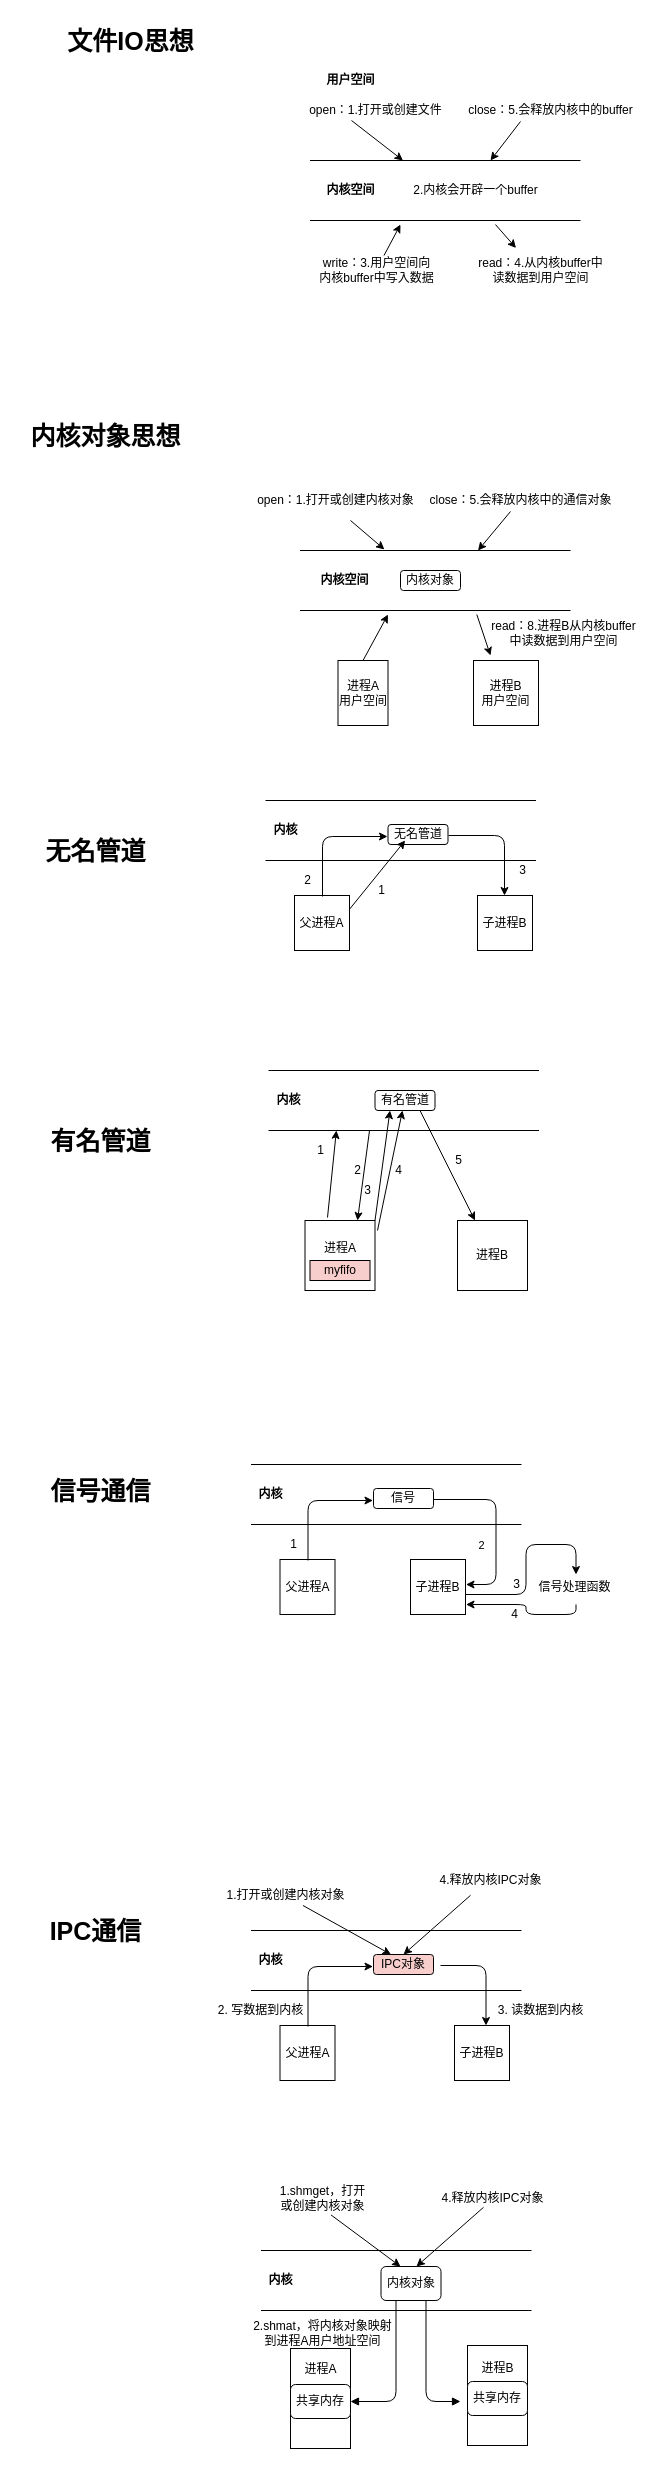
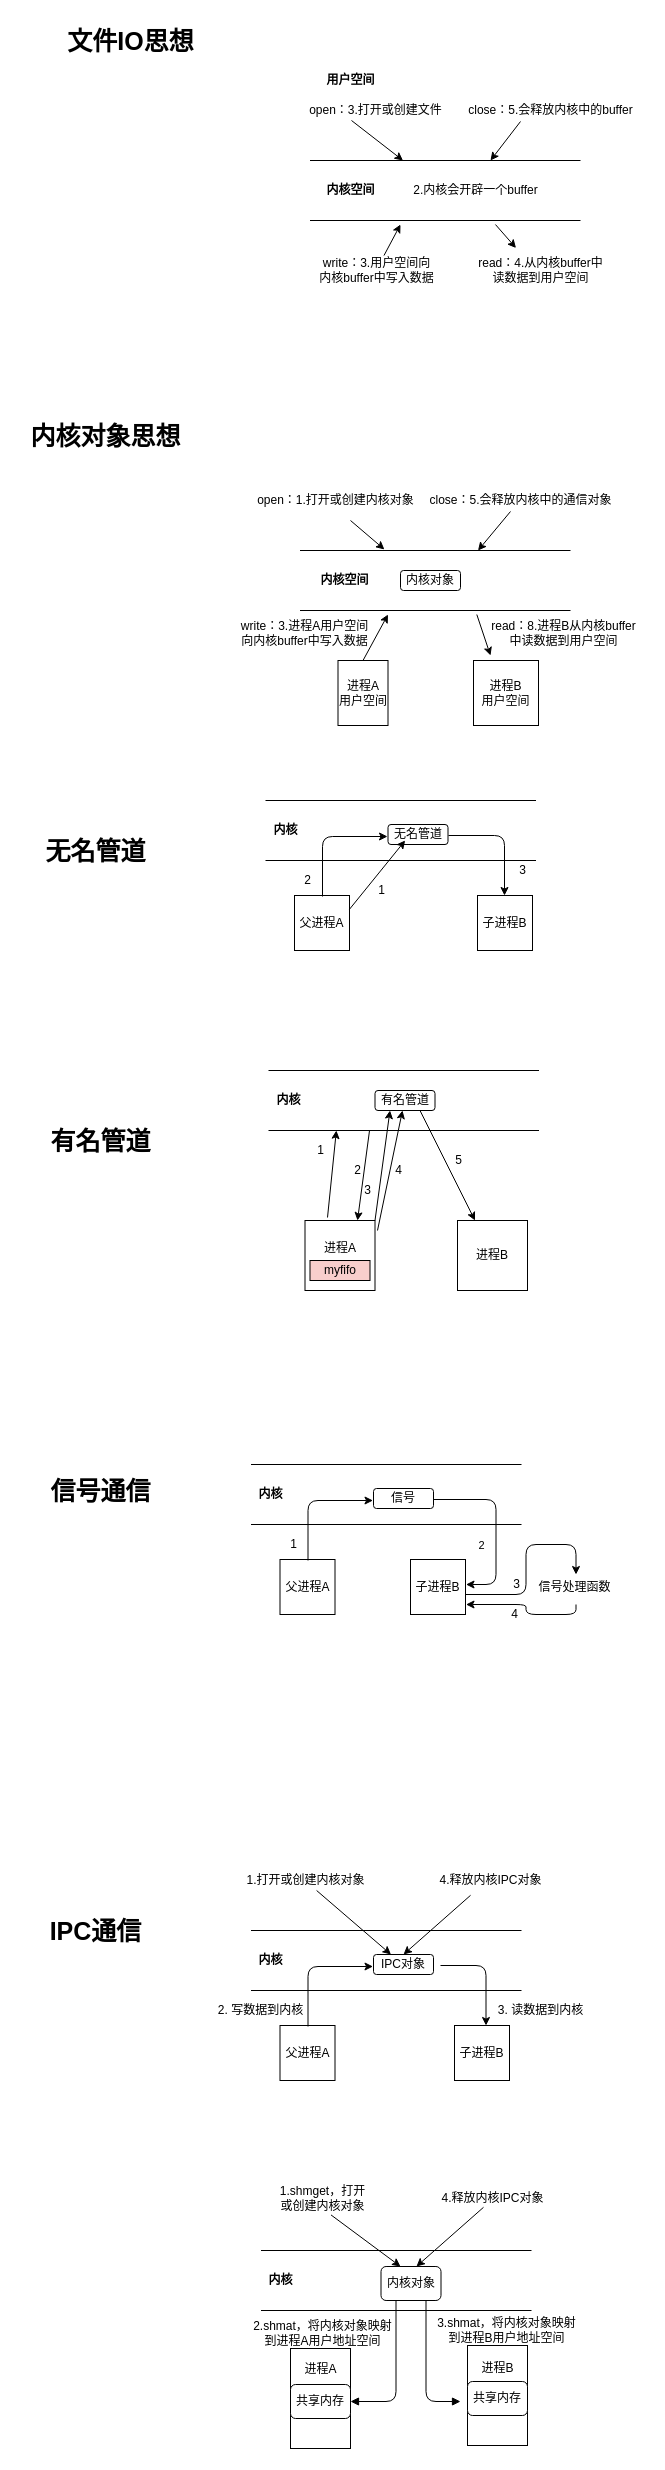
node "open：1.打开或创建文件": label "open：1.打开或创建文件" -> "open：3.打开或创建文件"
node "write：3.进程A用户空间 向内核buffer中写入数据": added
node "1.打开或创建内核对象": moved (285, 1896) -> (305, 1881)
node "IPC对象": fillcolor #f8cecc -> #ffffff
node "3.shmat，将内核对象映射 到进程B用户地址空间": added
